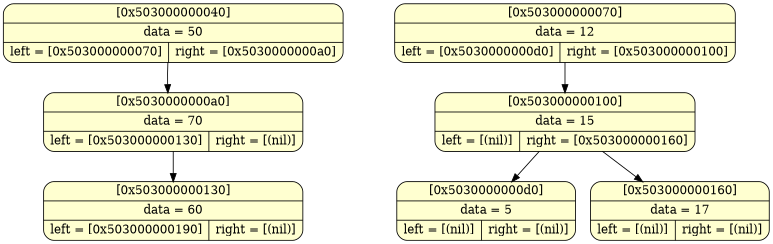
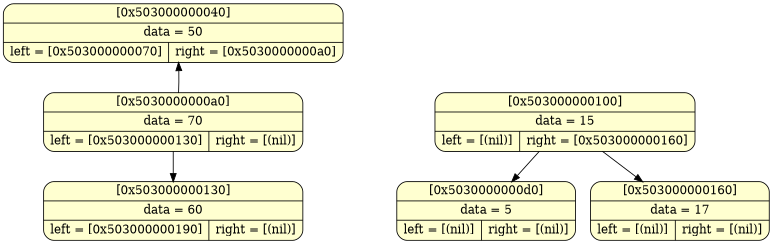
node "[0x503000000070]": removed
edge "[0x503000000040]" -> "[0x5030000000a0]": reversed
